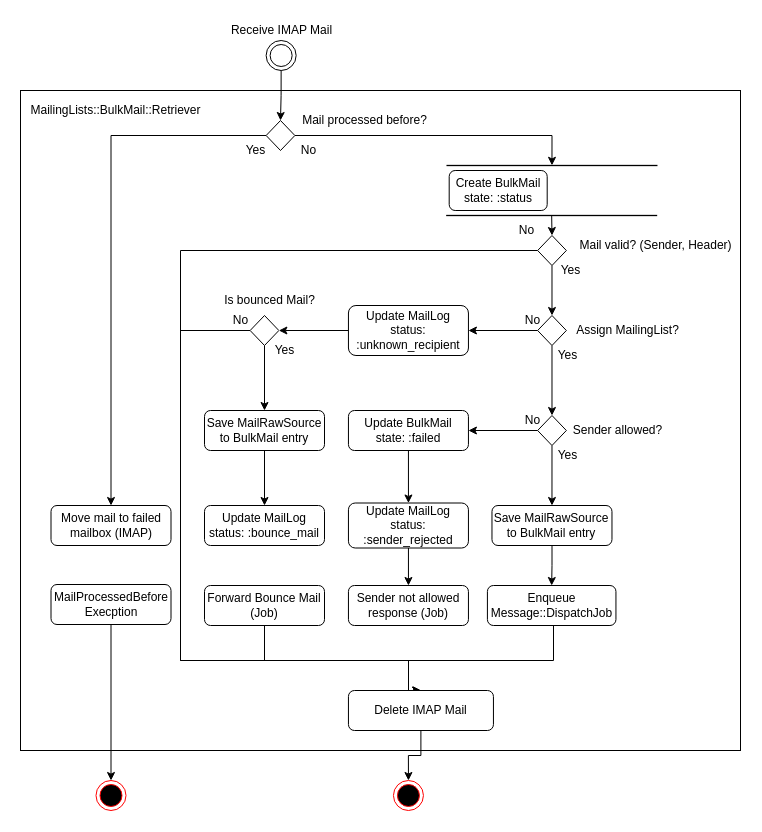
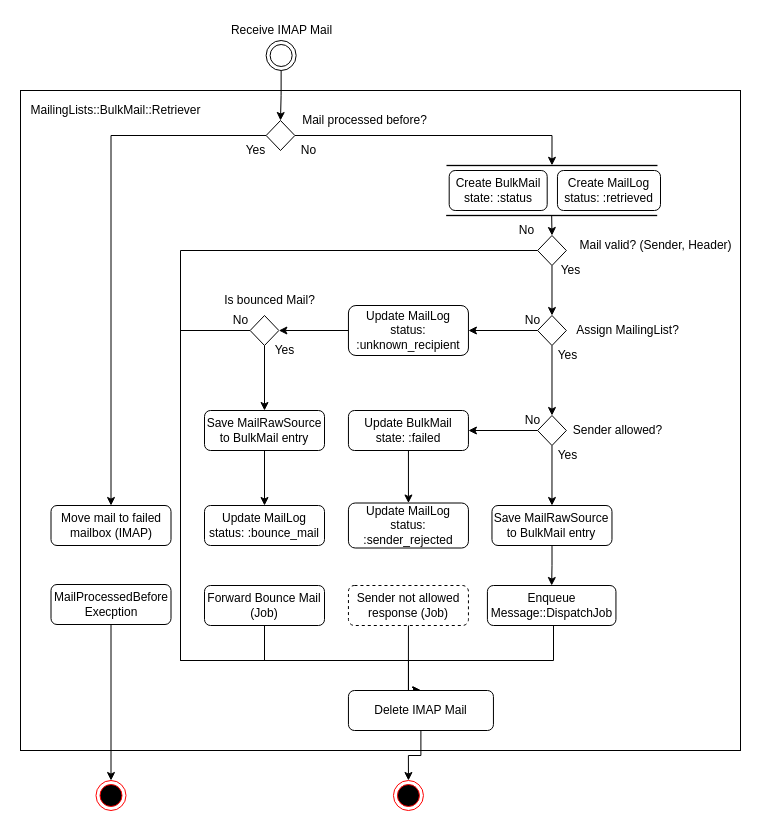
node "Create MailLog status: :retrieved": added
edge "Update MailLog status: :sender_rejected" -> "Sender not allowed response (Job)": removed
node "Sender not allowed response (Job)": style solid -> dashed
edge "Sender not allowed response (Job)" -> "Delete IMAP Mail": added
